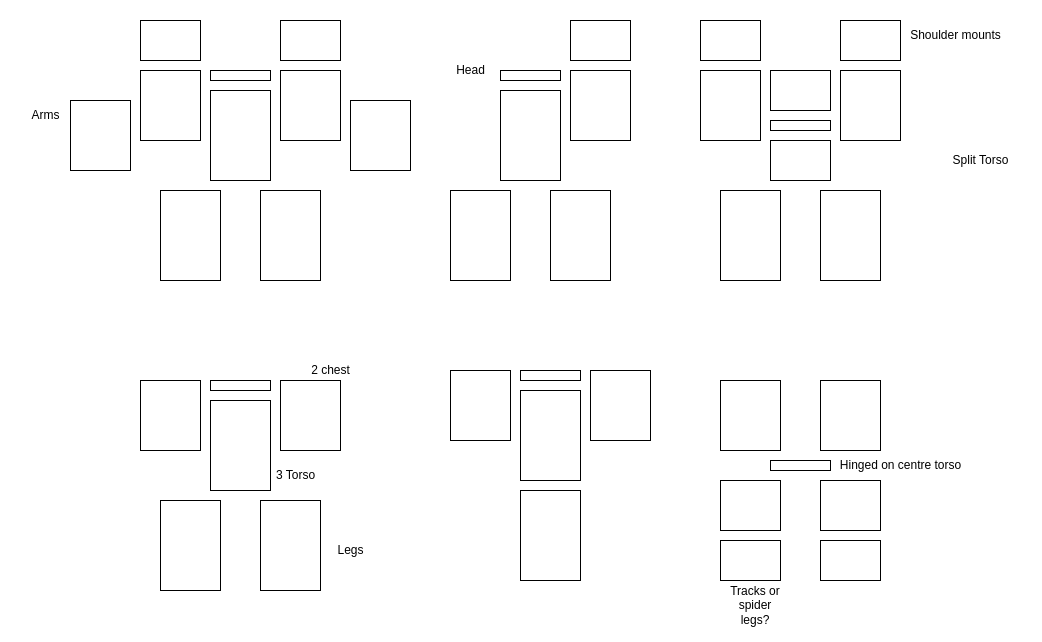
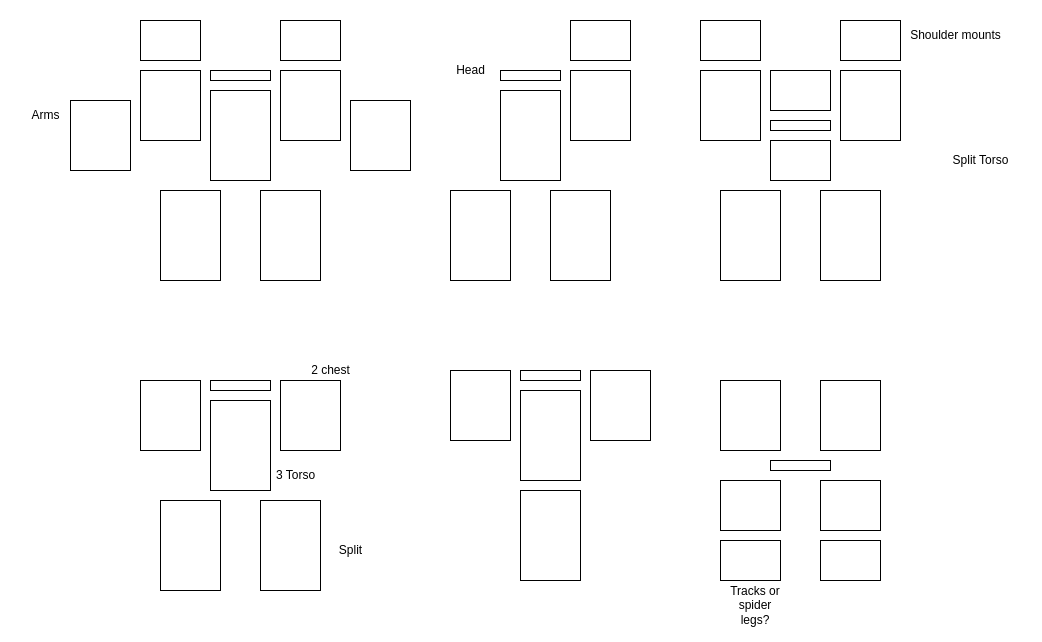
node "Hinged on centre torso": removed
node "Legs": label "Legs" -> "Split"
